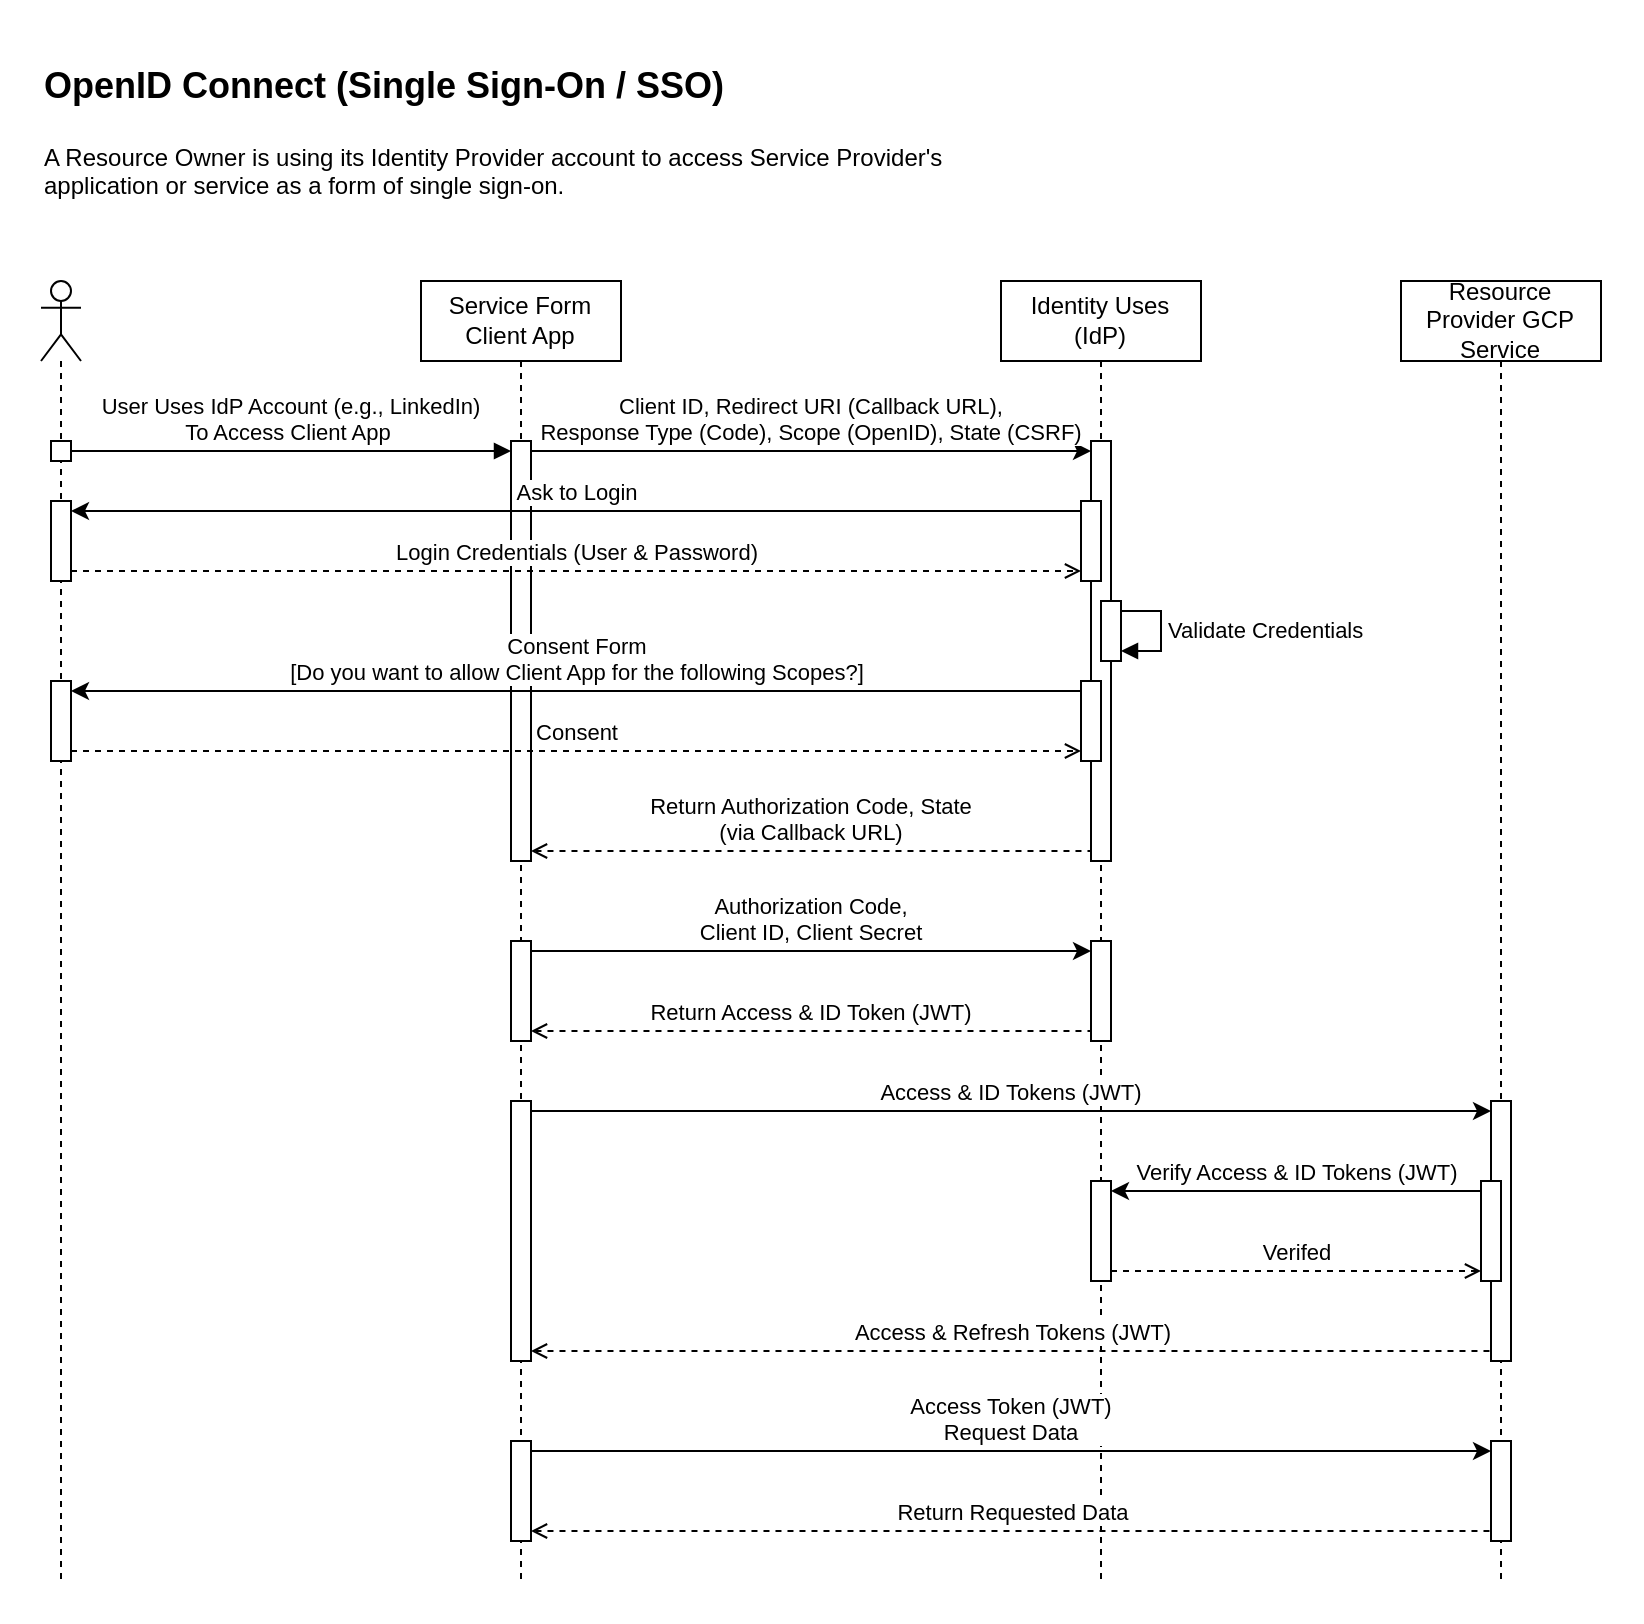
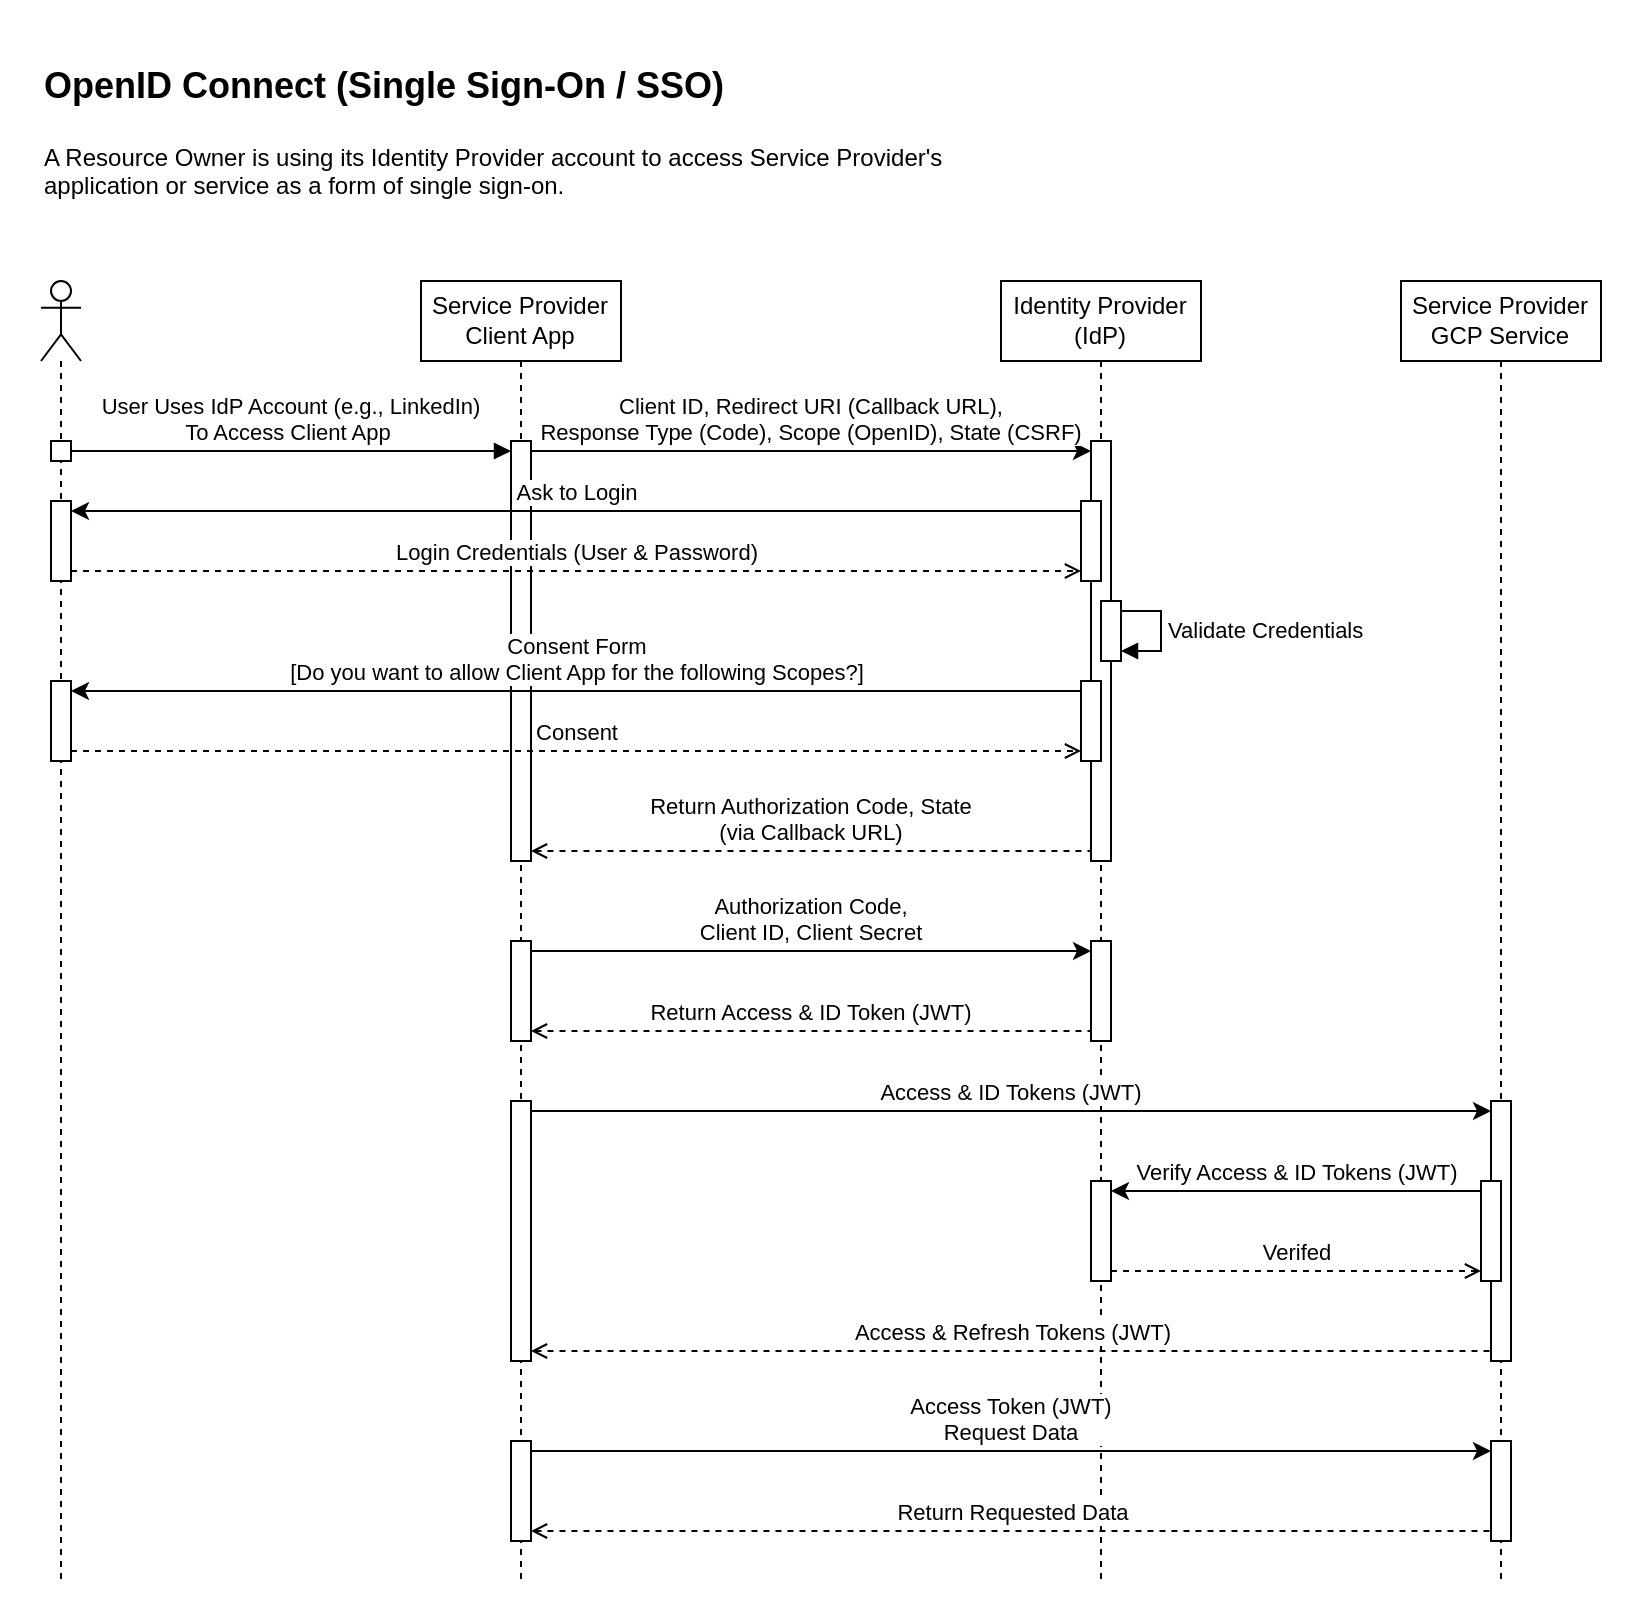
node "Service Form Client App": label "Service Form Client App" -> "Service Provider Client App"
node "Identity Uses (IdP)": label "Identity Uses (IdP)" -> "Identity Provider (IdP)"
node "Resource Provider GCP Service": label "Resource Provider GCP Service" -> "Service Provider GCP Service"
